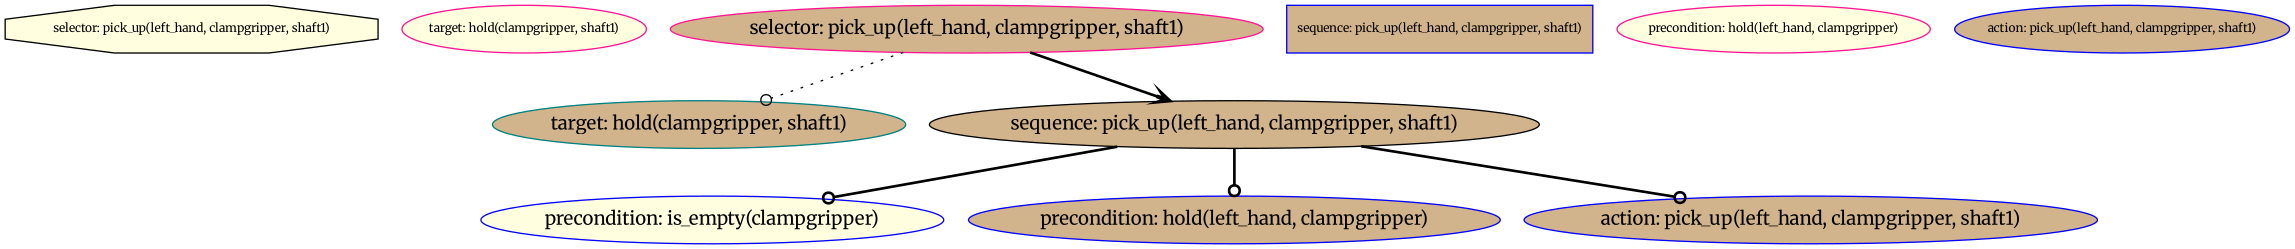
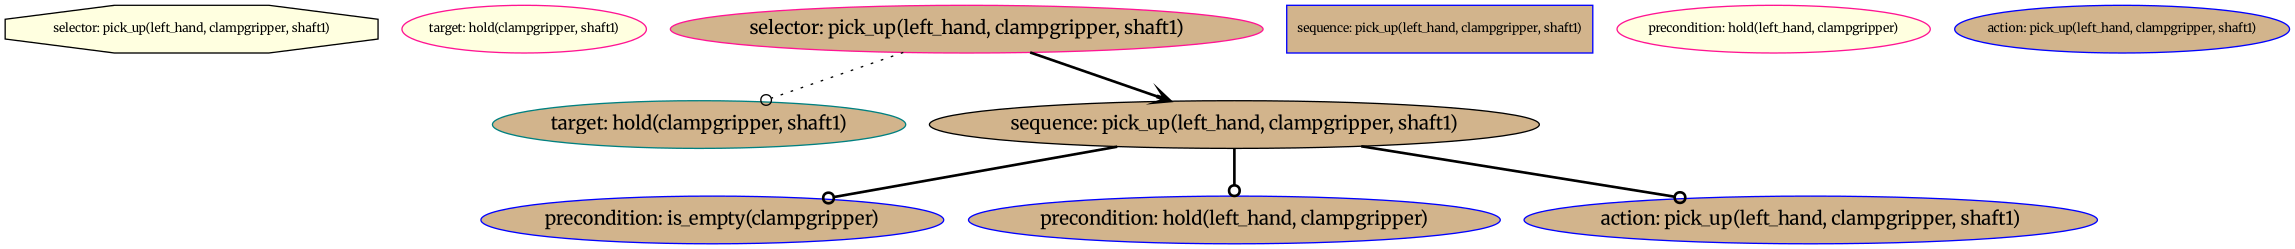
node "precondition: is_empty(clampgripper)": fillcolor lightyellow -> tan
